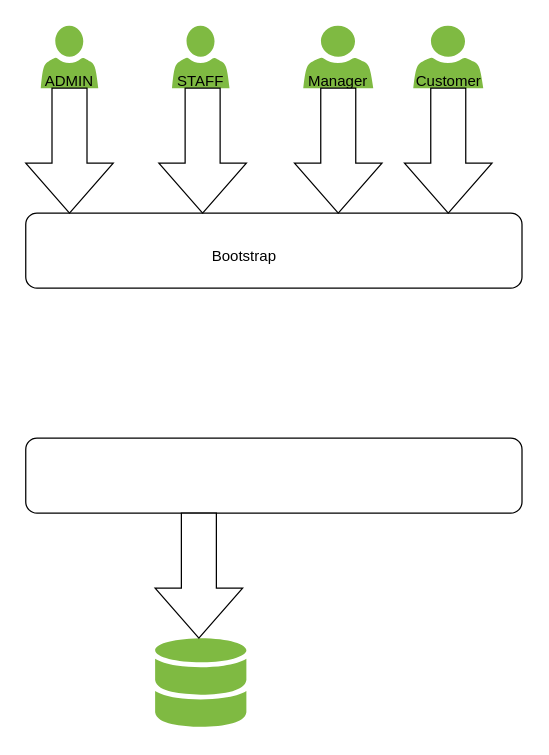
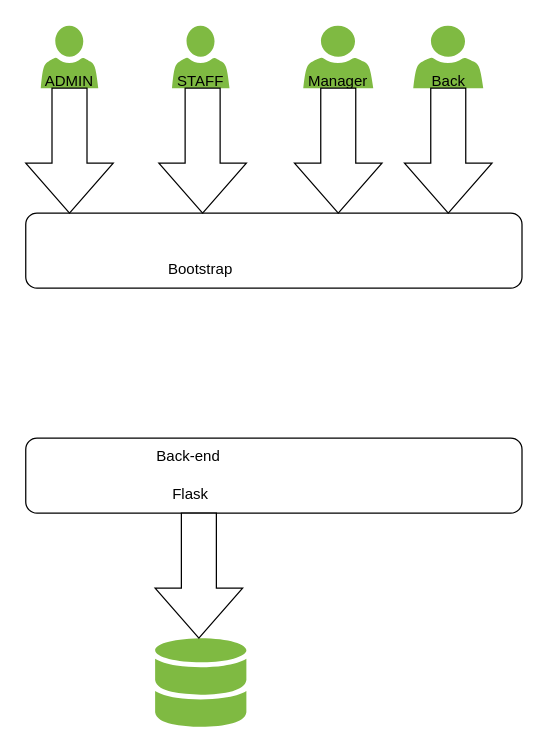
node "Customer": label "Customer" -> "Back"
node "Bootstrap": moved (244, 257) -> (201, 269)
node "Back-end": added
node "Flask": added
